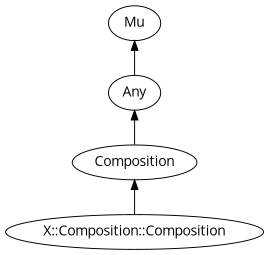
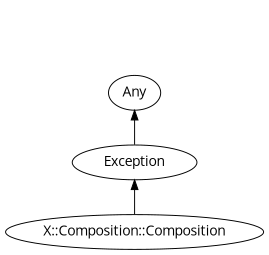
node "Mu": removed
node "Composition": label "Composition" -> "Exception"
